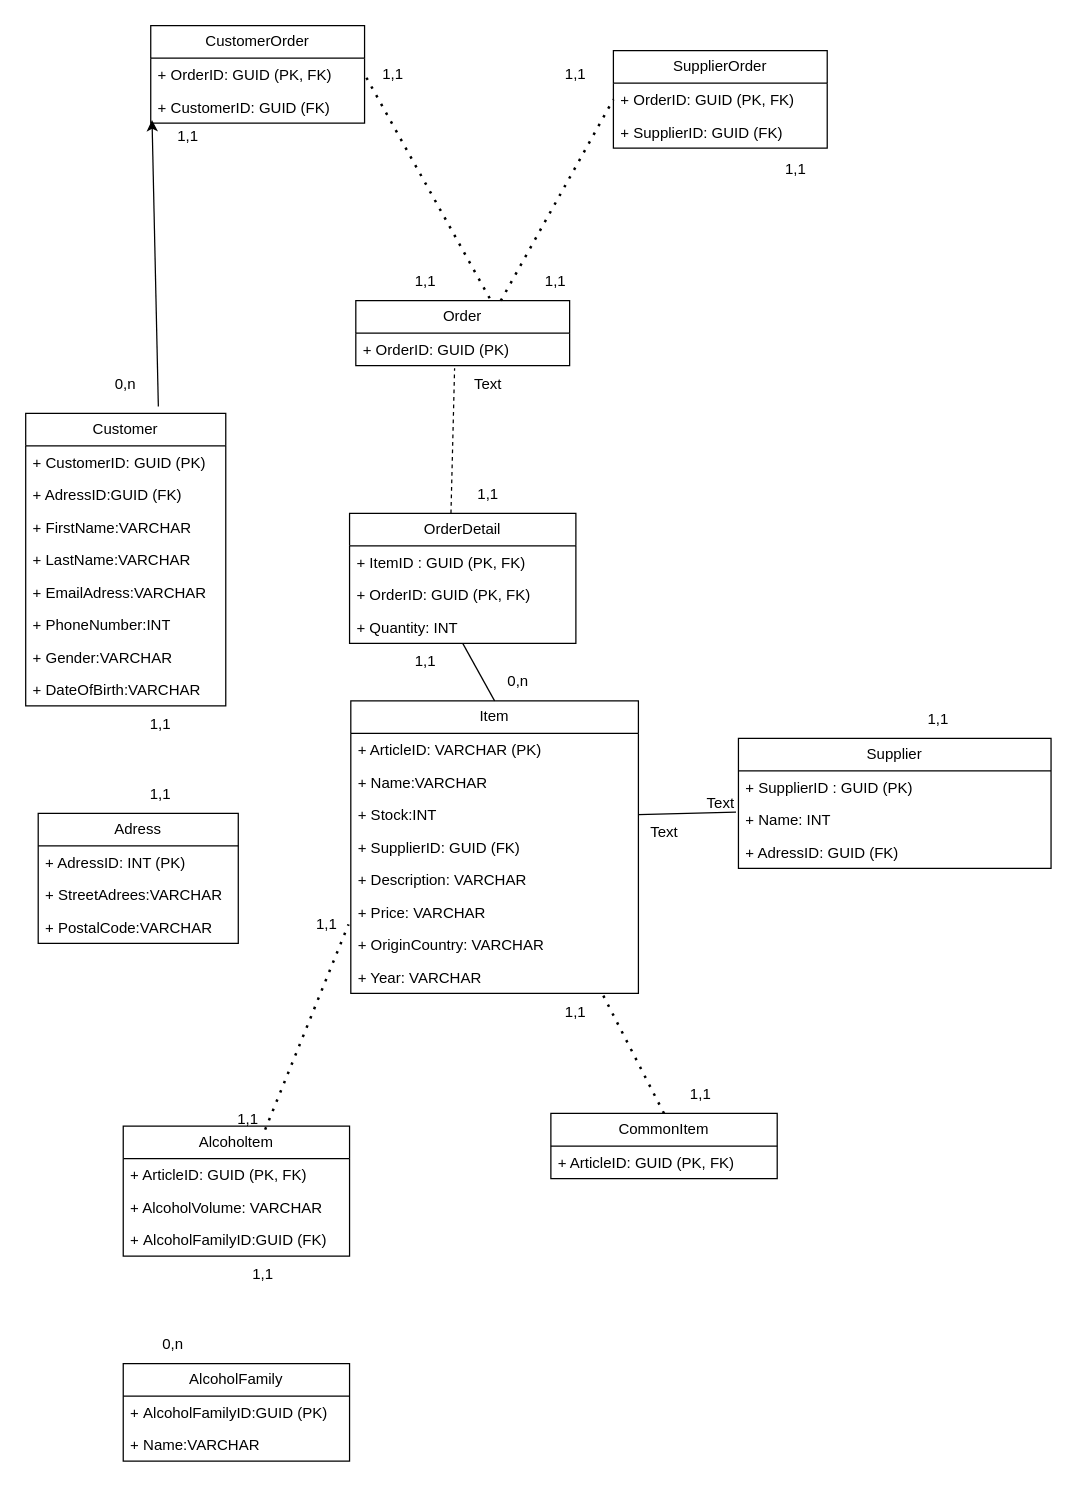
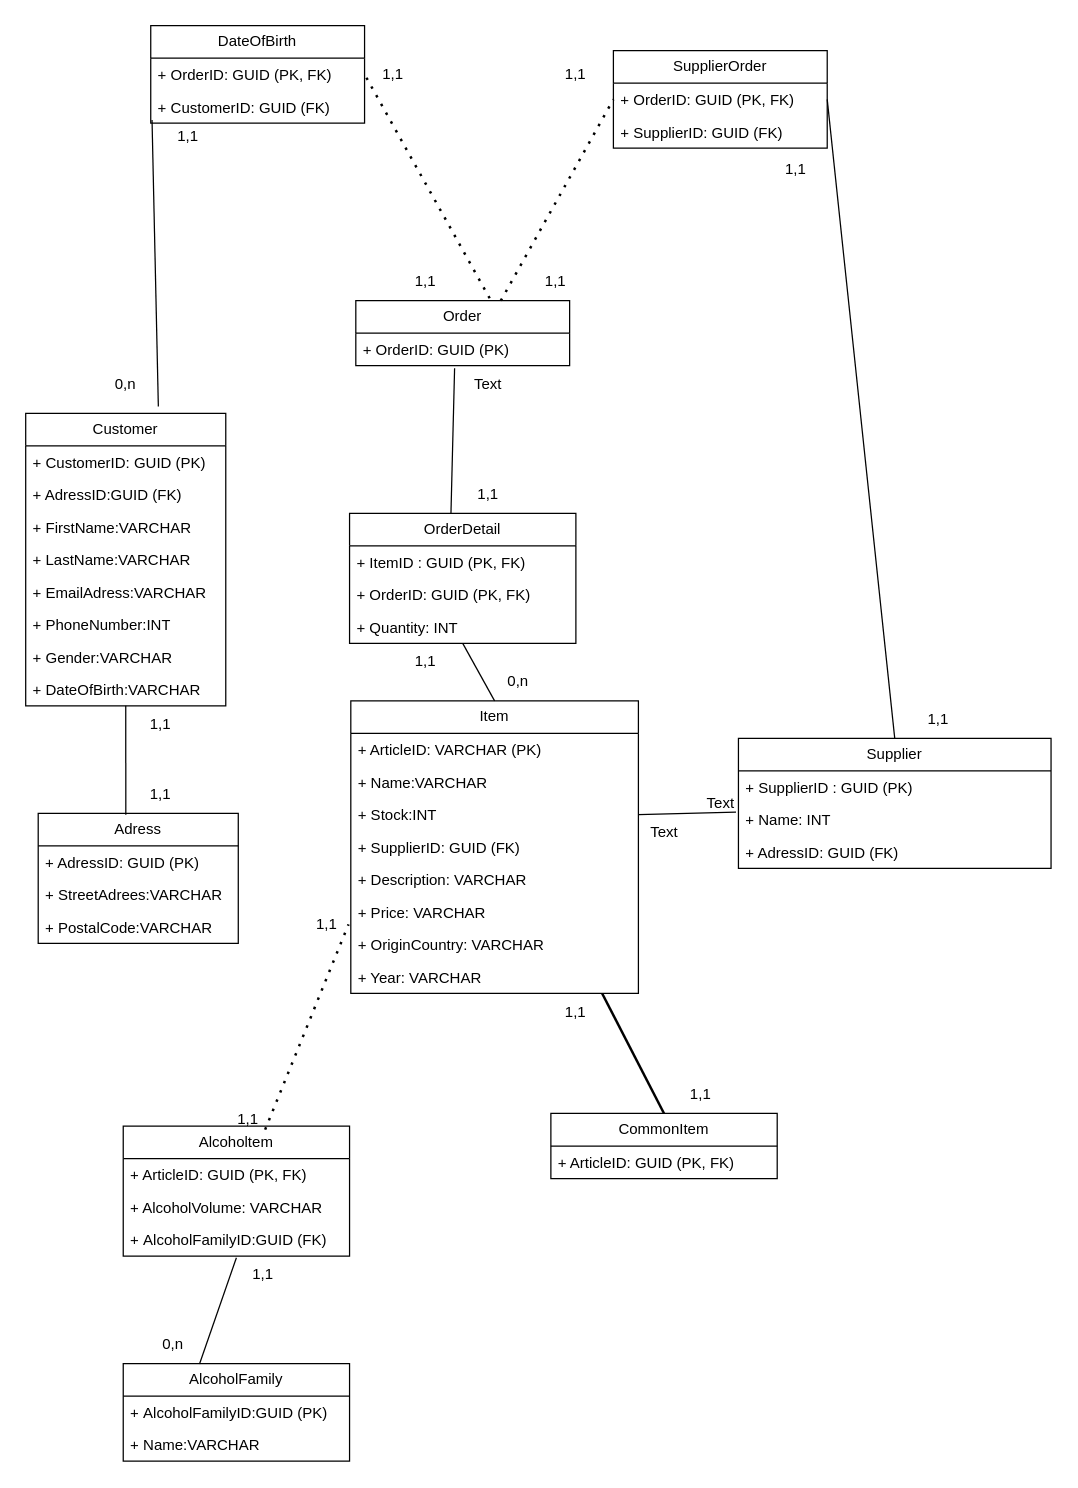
node "CustomerOrder": label "CustomerOrder" -> "DateOfBirth"
edge "Customer" -> "+ CustomerID: GUID (FK)": arrowhead classic -> none
edge "SupplierOrder" -- "Supplier": added
edge "+ OrderID: GUID (PK)" -- "OrderDetail": style dashed -> solid
edge "Customer" -- "Adress": added
node "+ AdressID: INT (PK)": label "+ AdressID: INT (PK)" -> "+ AdressID: GUID (PK)"
edge "+ Year: VARCHAR" -- "CommonItem": style dashed -> solid
edge "+ AlcoholFamilyID:GUID (FK)" -- "AlcoholFamily": added
